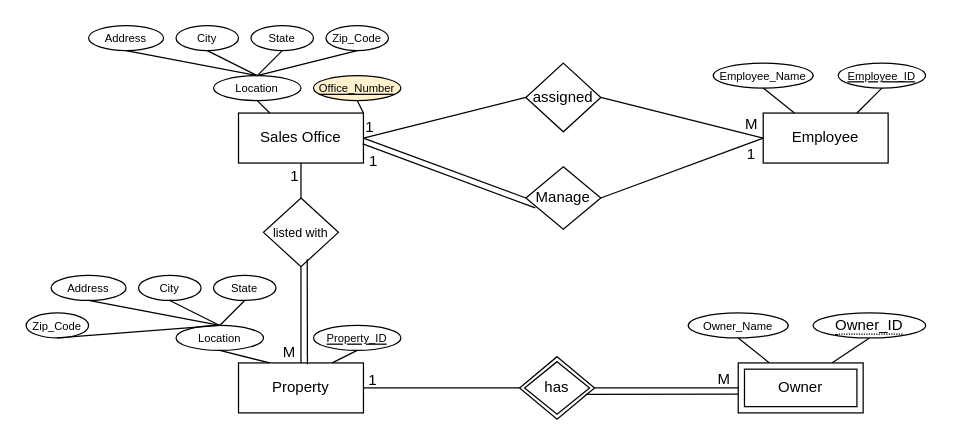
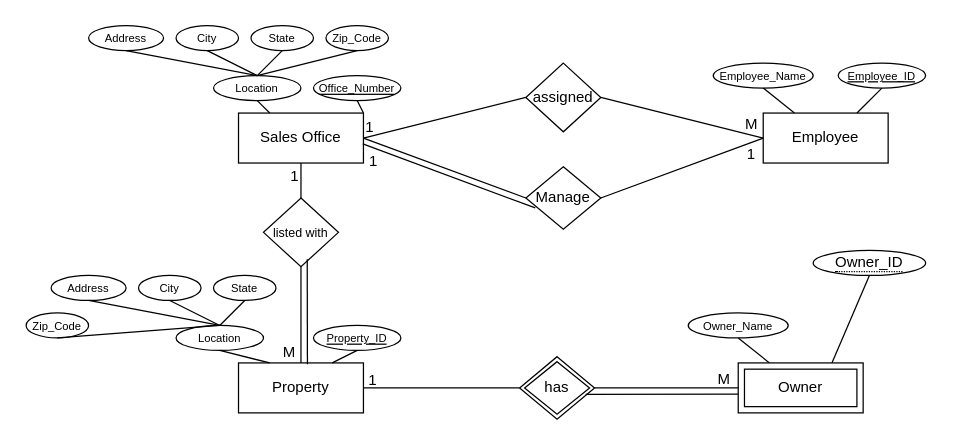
node "Office_Number": fillcolor #fff2cc -> #ffffff
node "Owner_ID": moved (869, 326) -> (869, 263)
